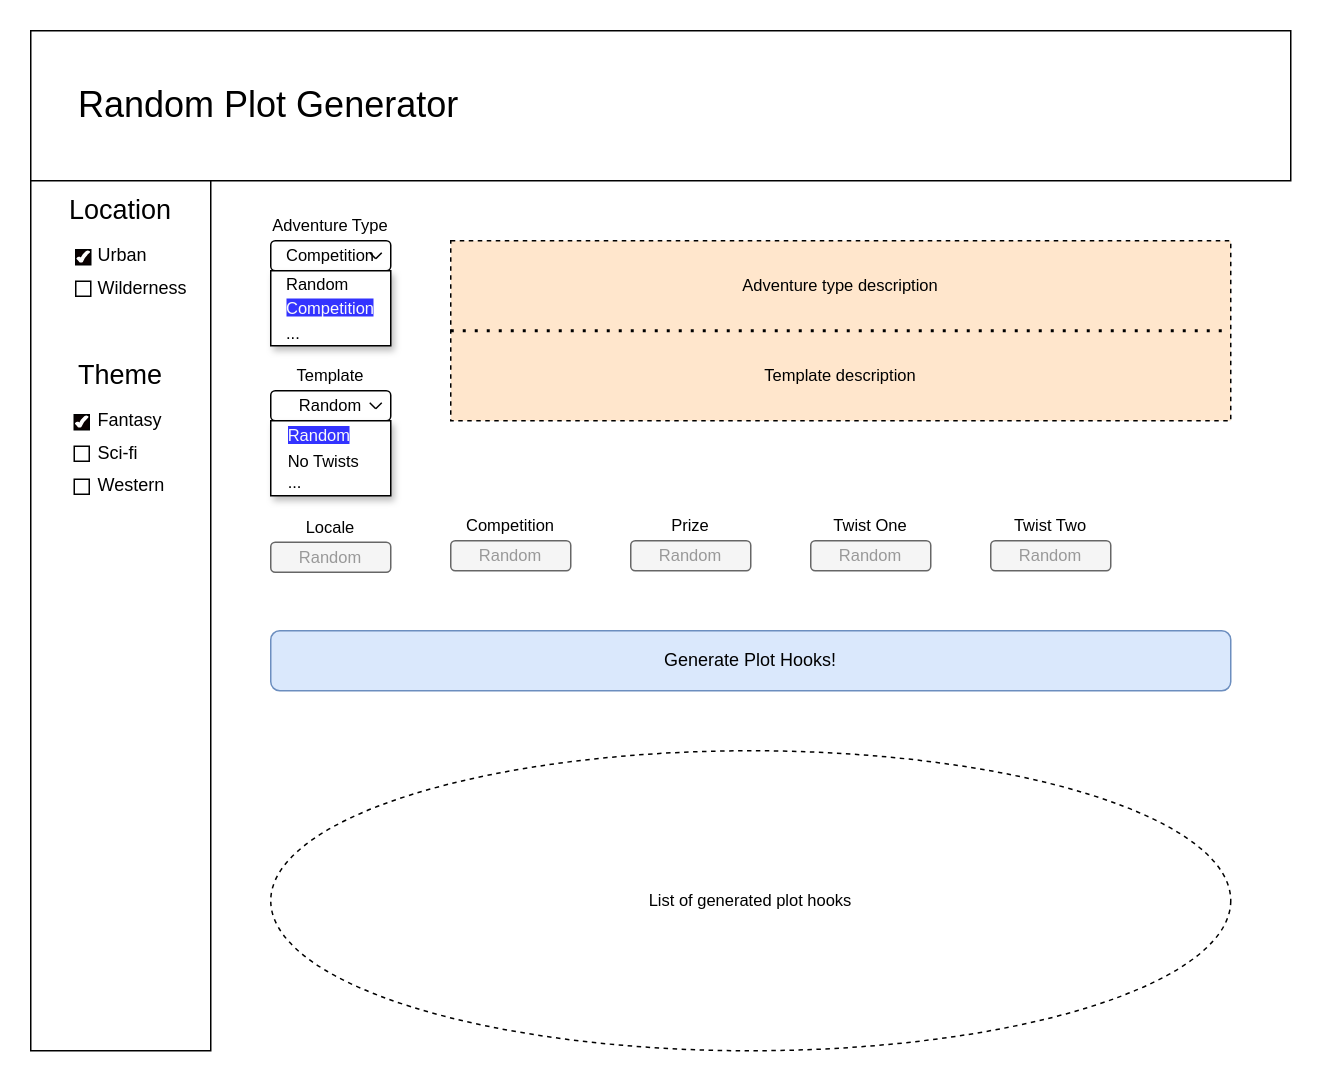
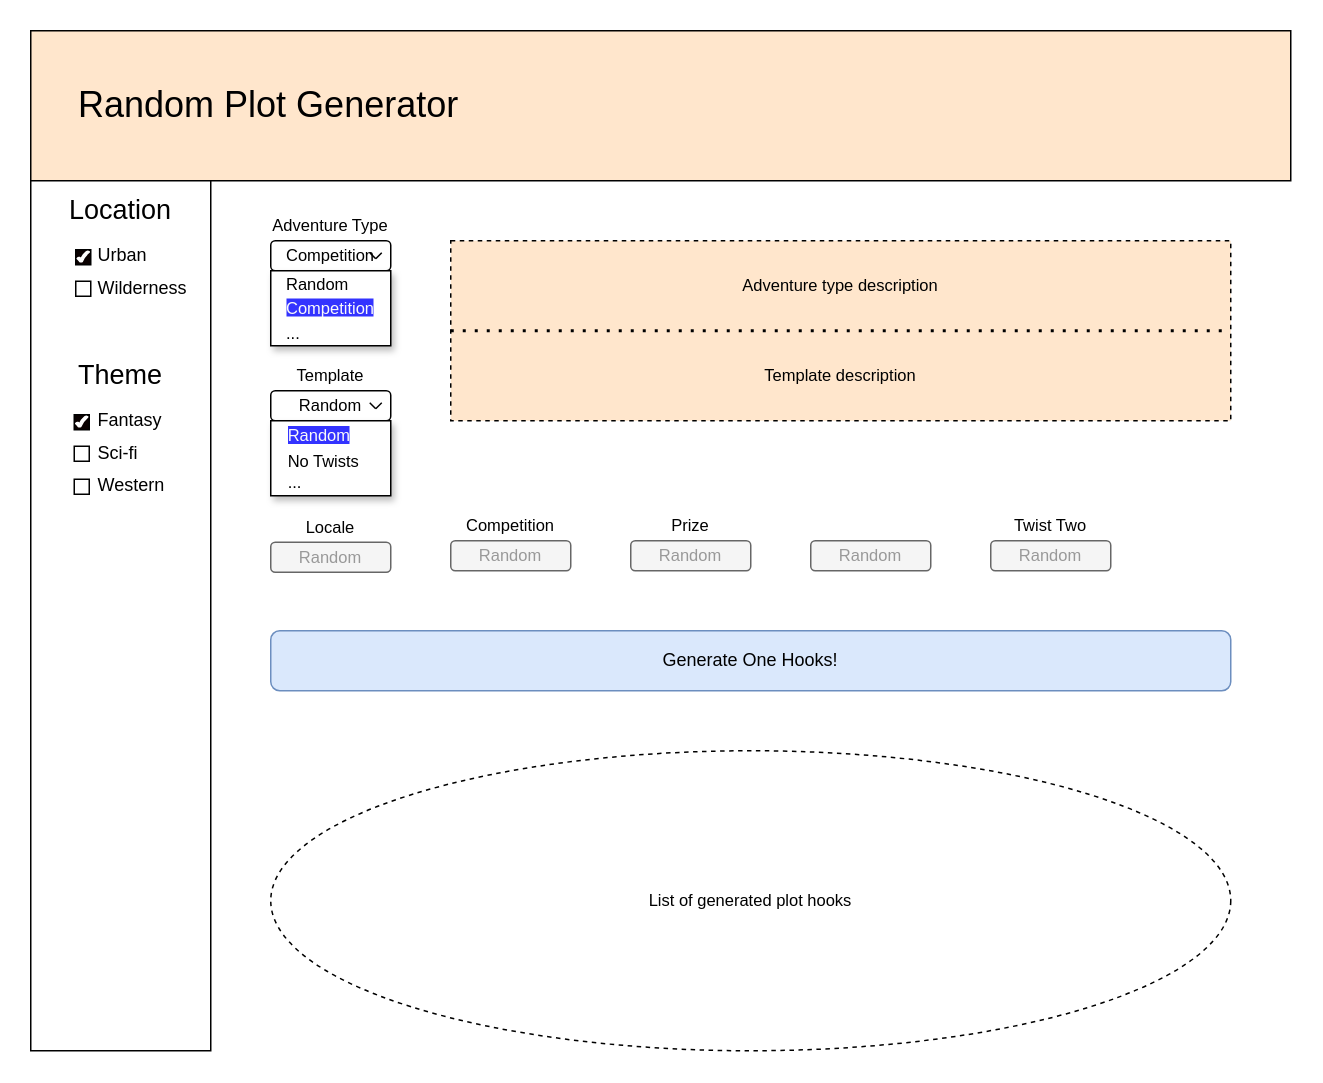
node "Random Plot Generator": fillcolor #ffffff -> #ffe6cc
node "Twist One": removed
node "Generate Plot Hooks!": label "Generate Plot Hooks!" -> "Generate One Hooks!"
